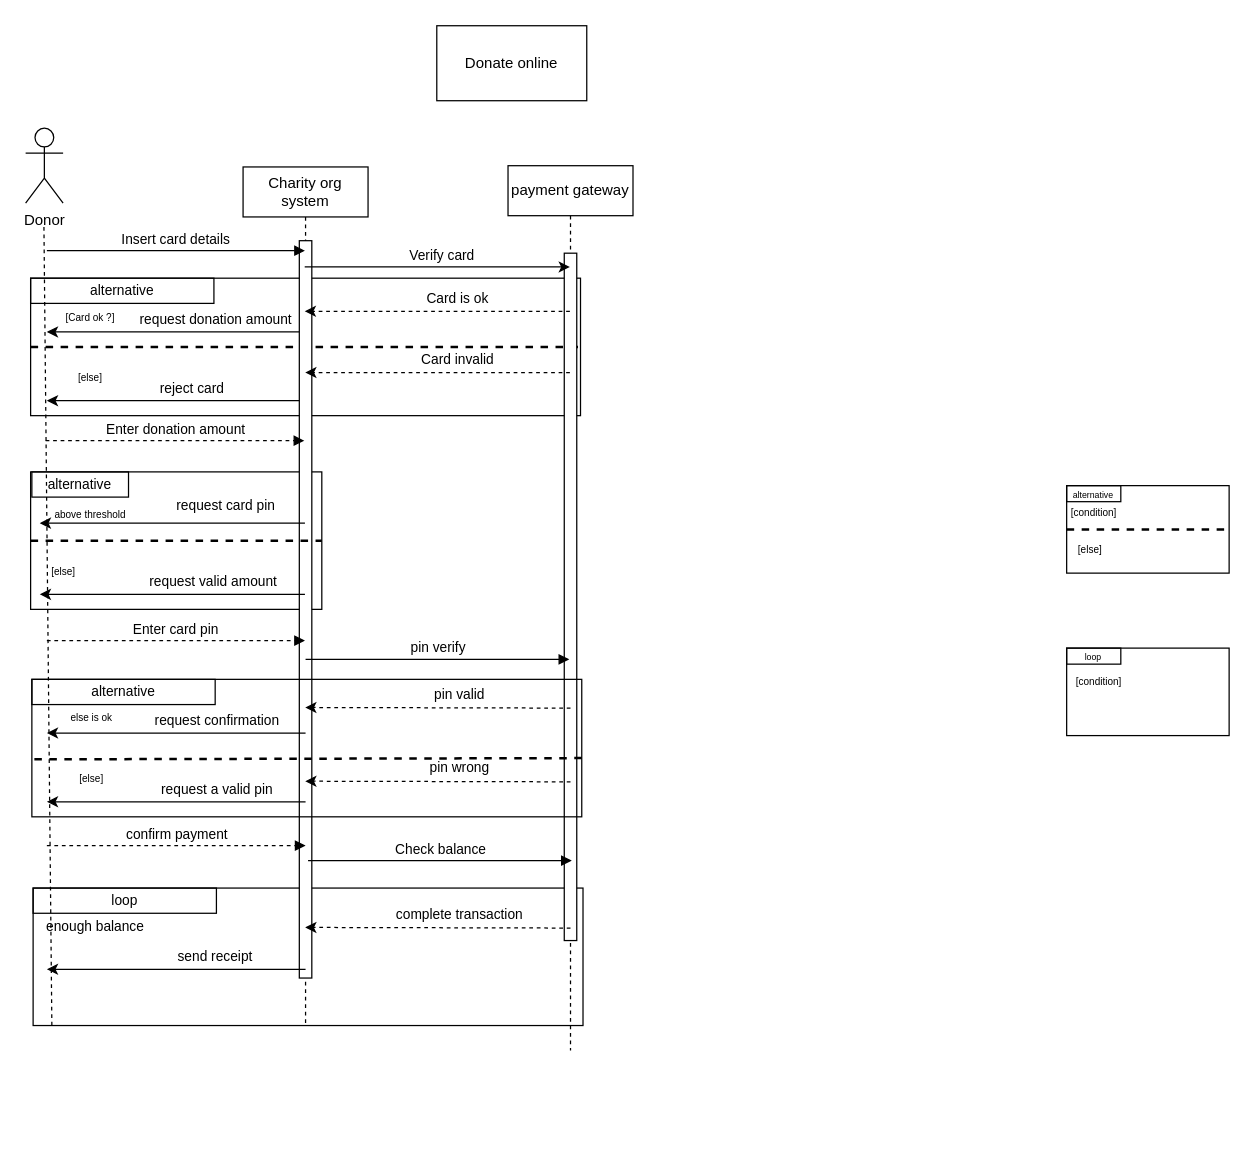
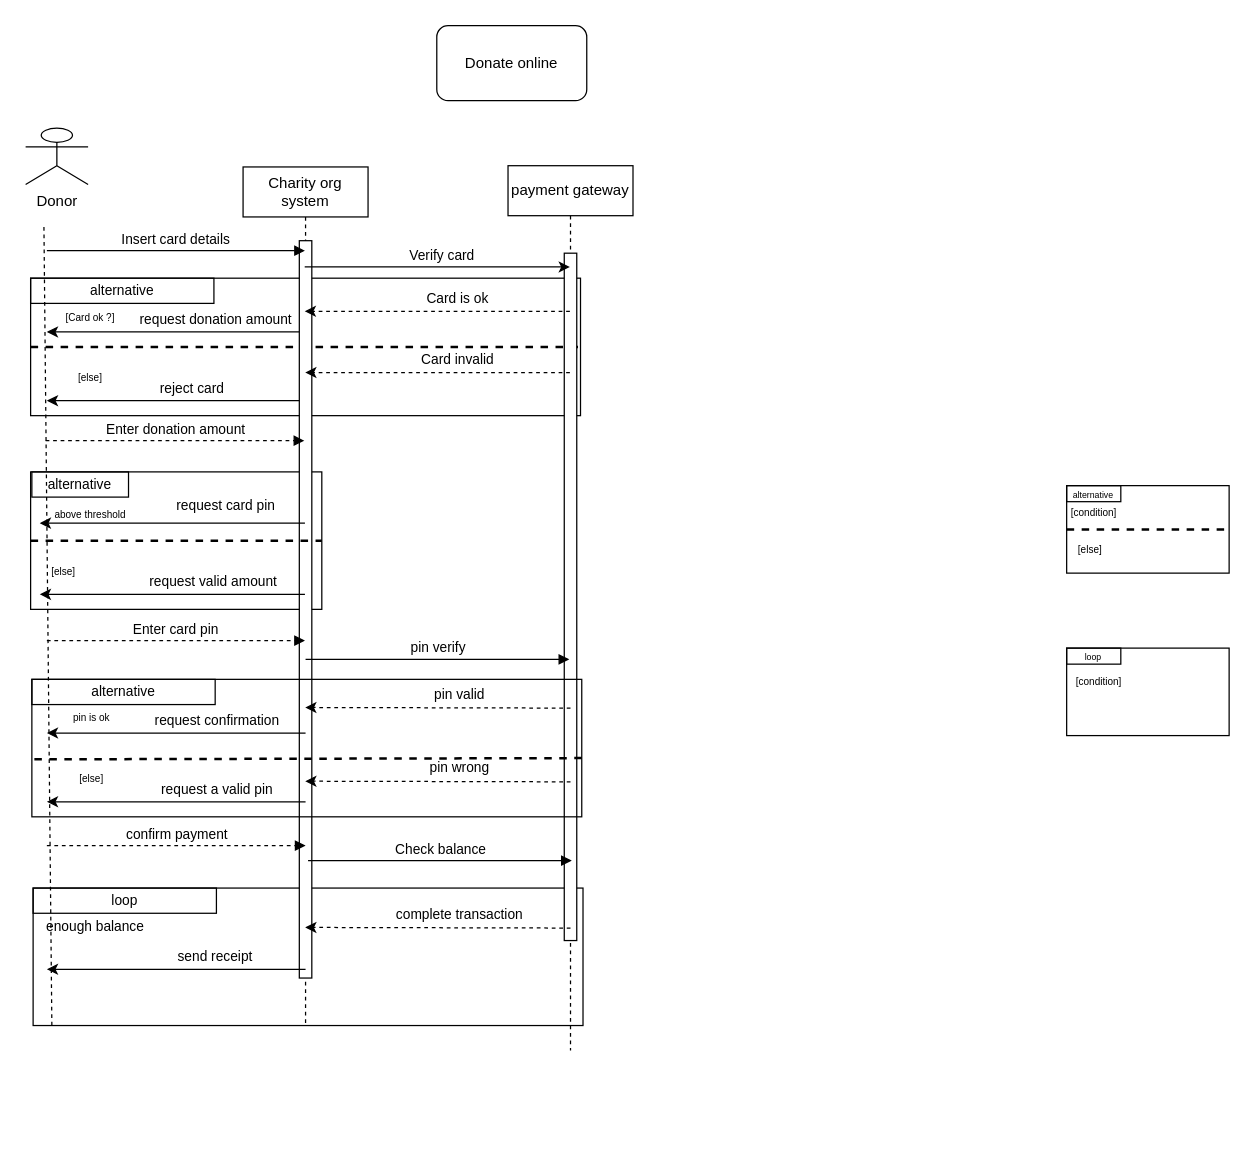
node "Donate online": shape rectangle -> rounded rectangle
node "Donor": size 38x75 -> 63x56
node "else is ok": label "else is ok" -> "pin is ok"
